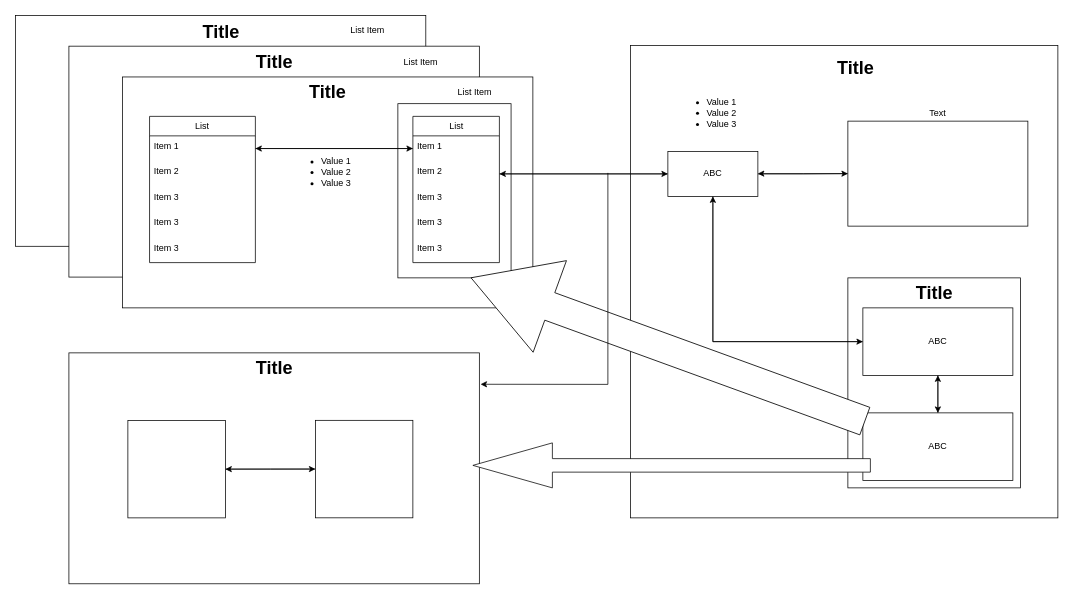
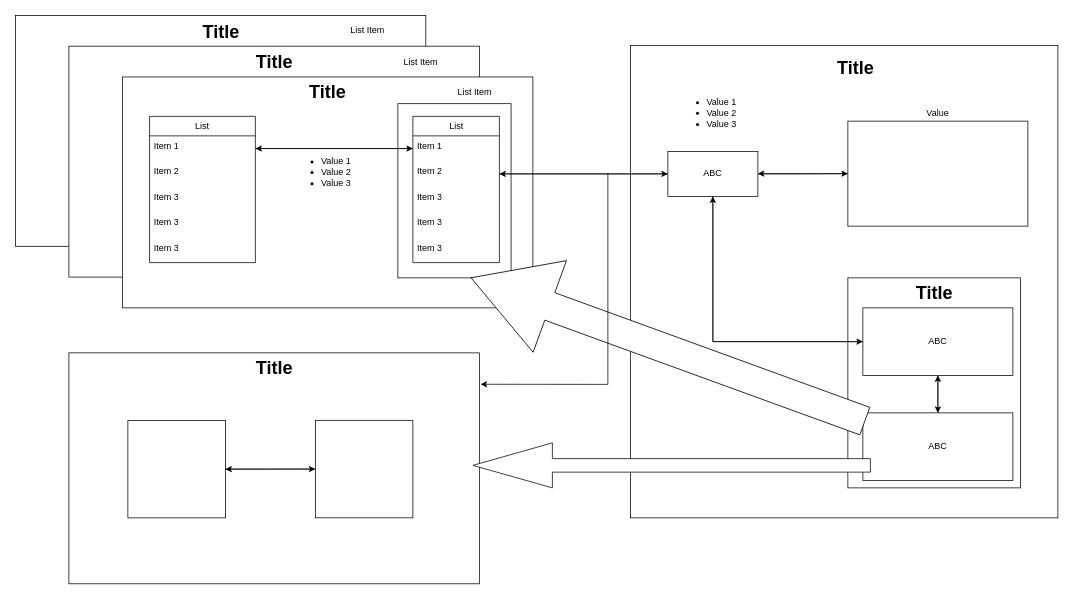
node "Text": label "Text" -> "Value"
